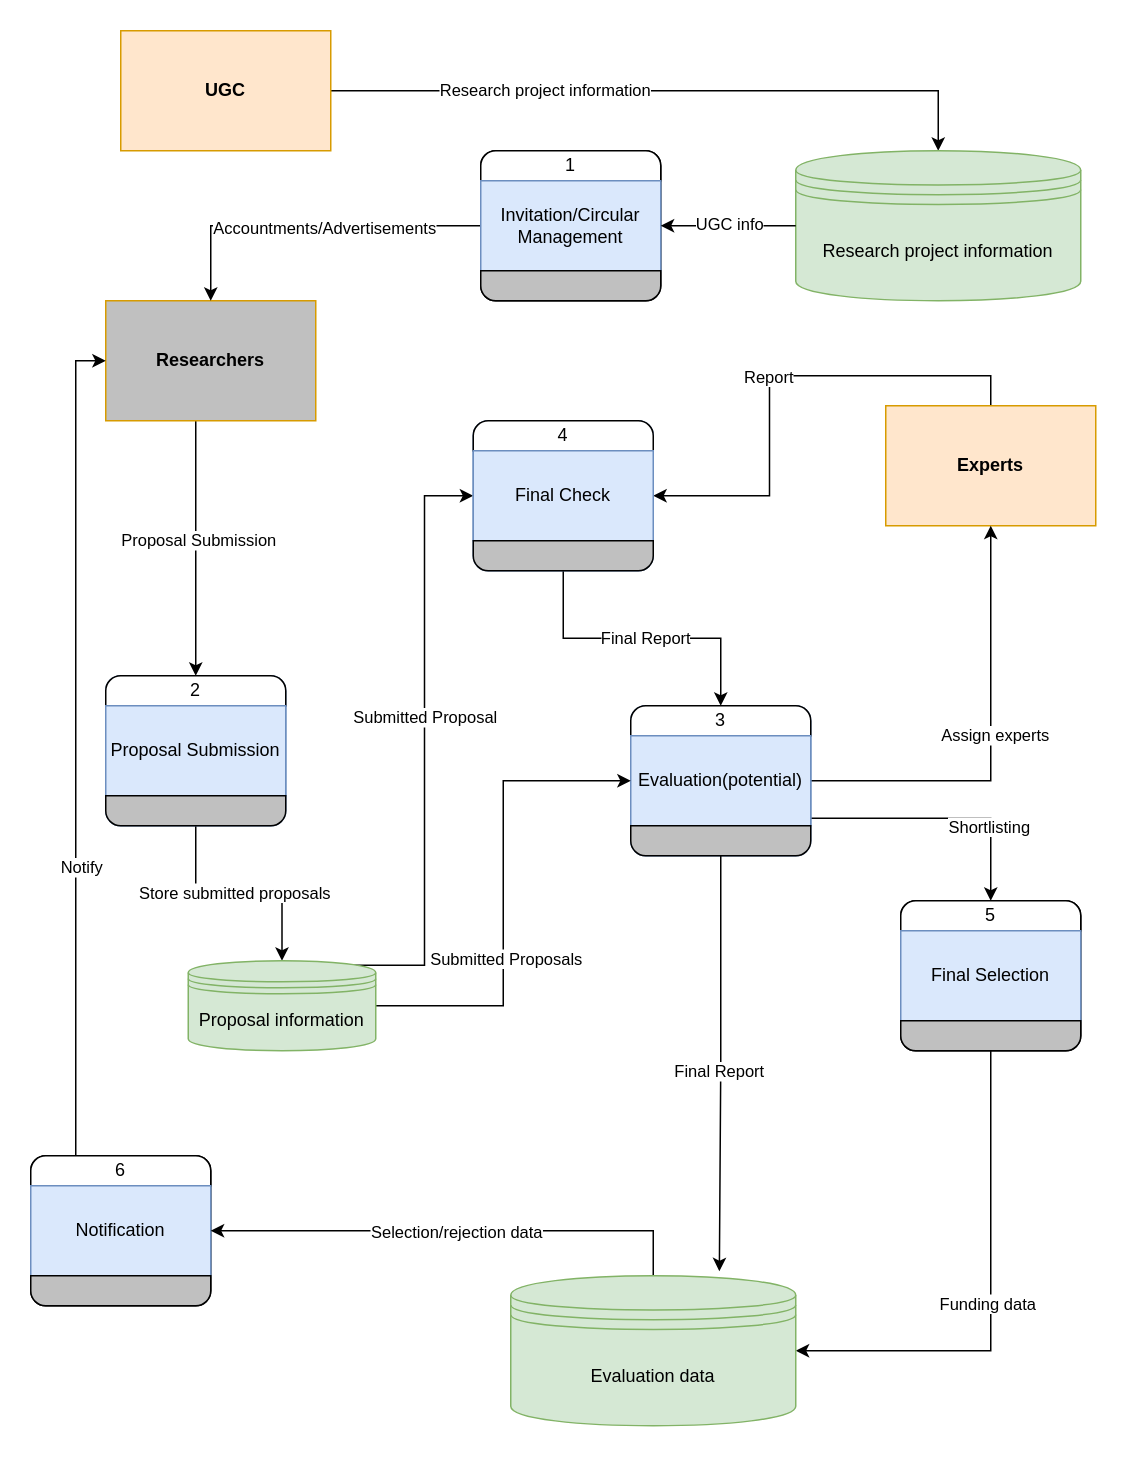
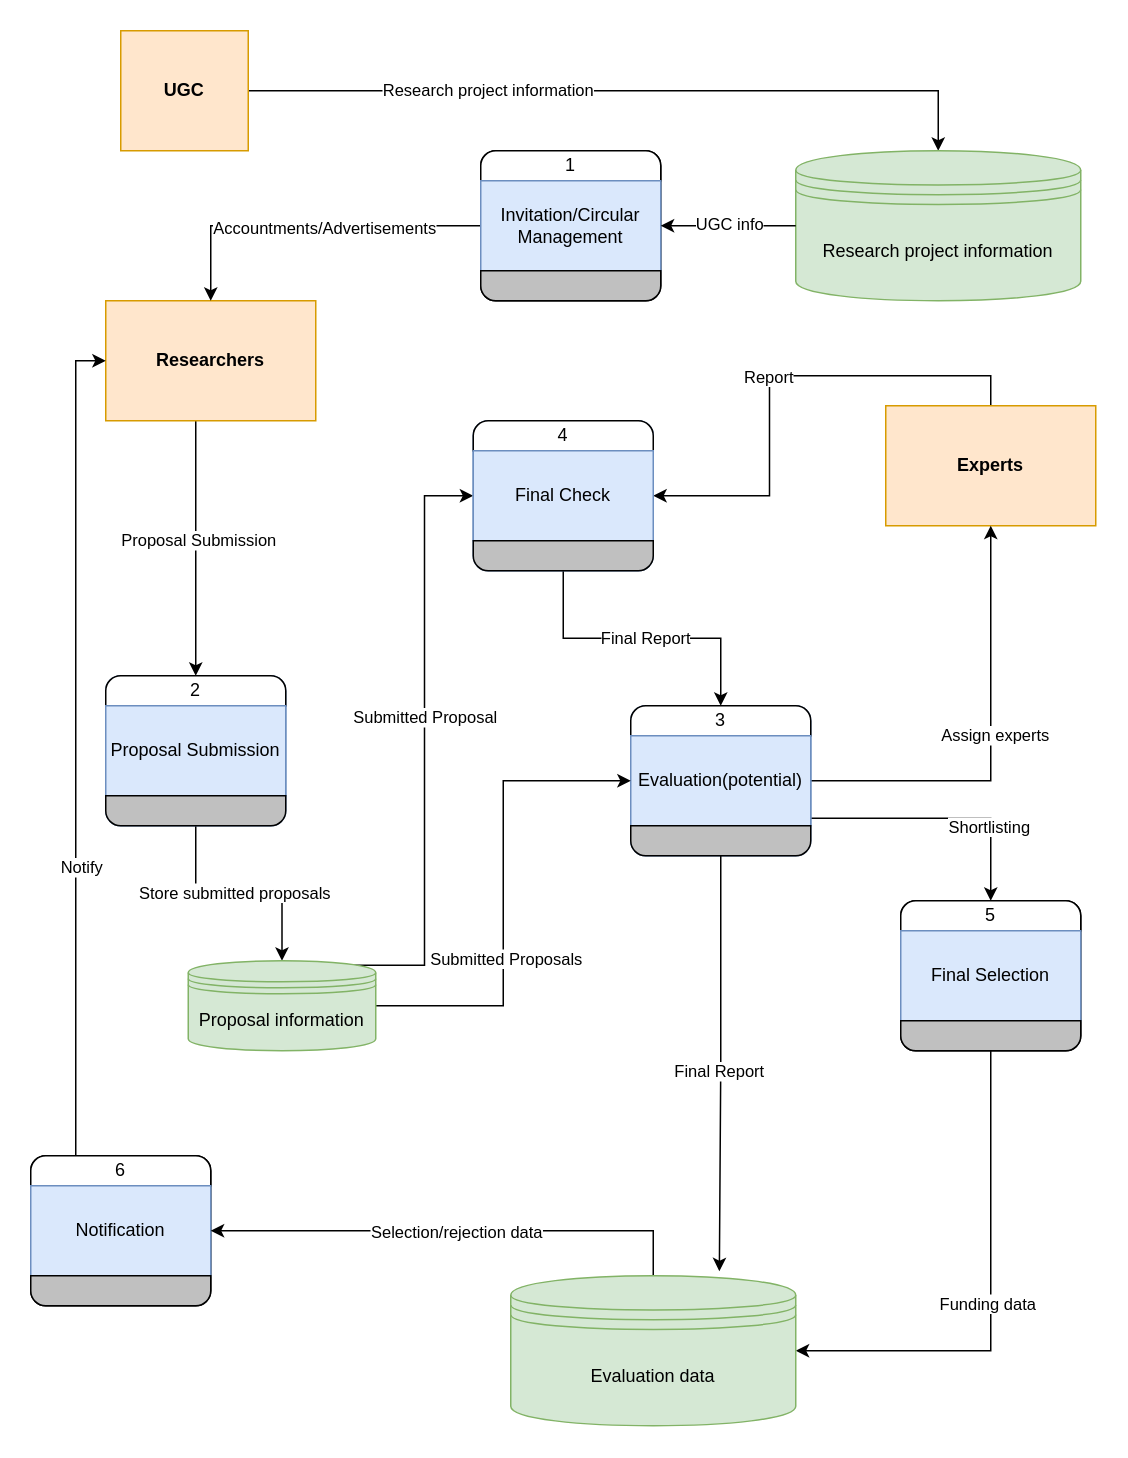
node "UGC": size 210x120 -> 128x120
node "Researchers": fillcolor #c0c0c0 -> #ffe6cc
